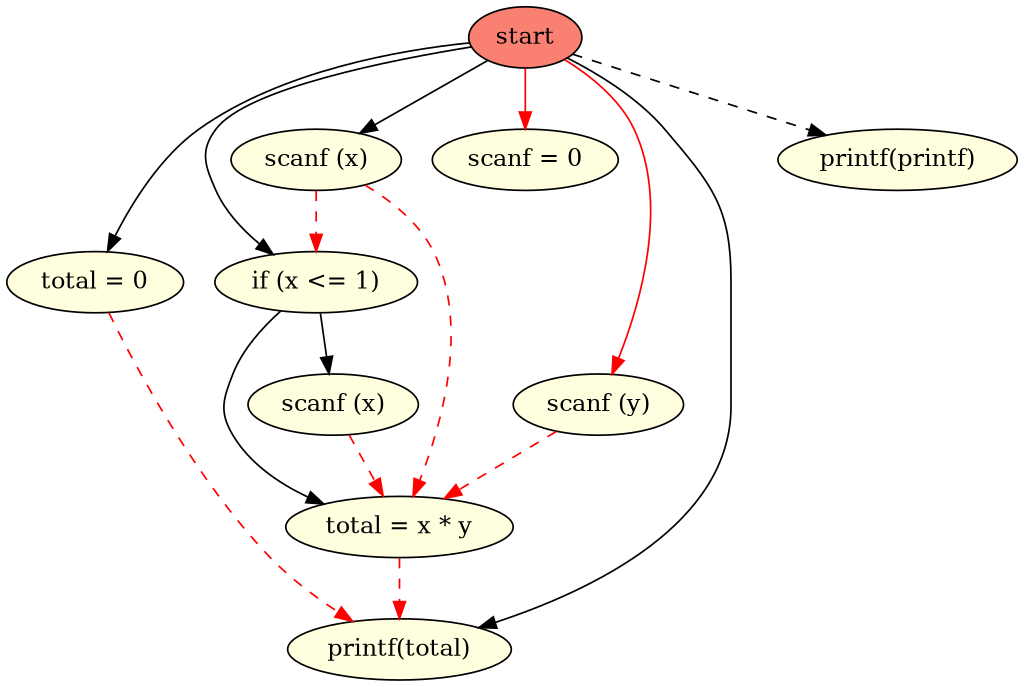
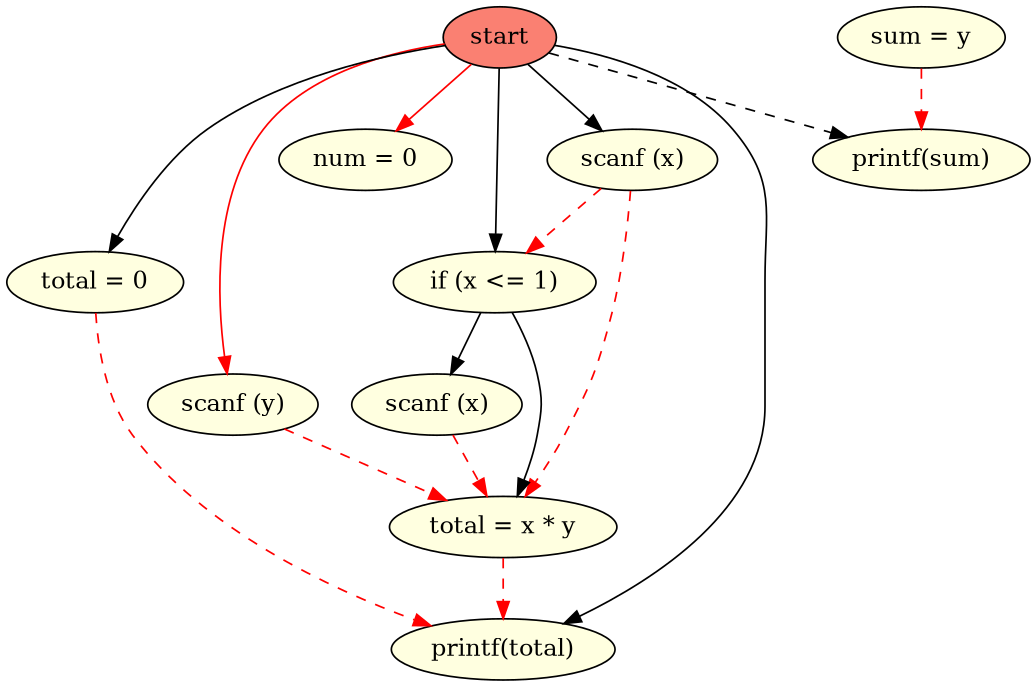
node "sum = y": added
node "scanf = 0": label "scanf = 0" -> "num = 0"
node "printf(printf)": label "printf(printf)" -> "printf(sum)"
